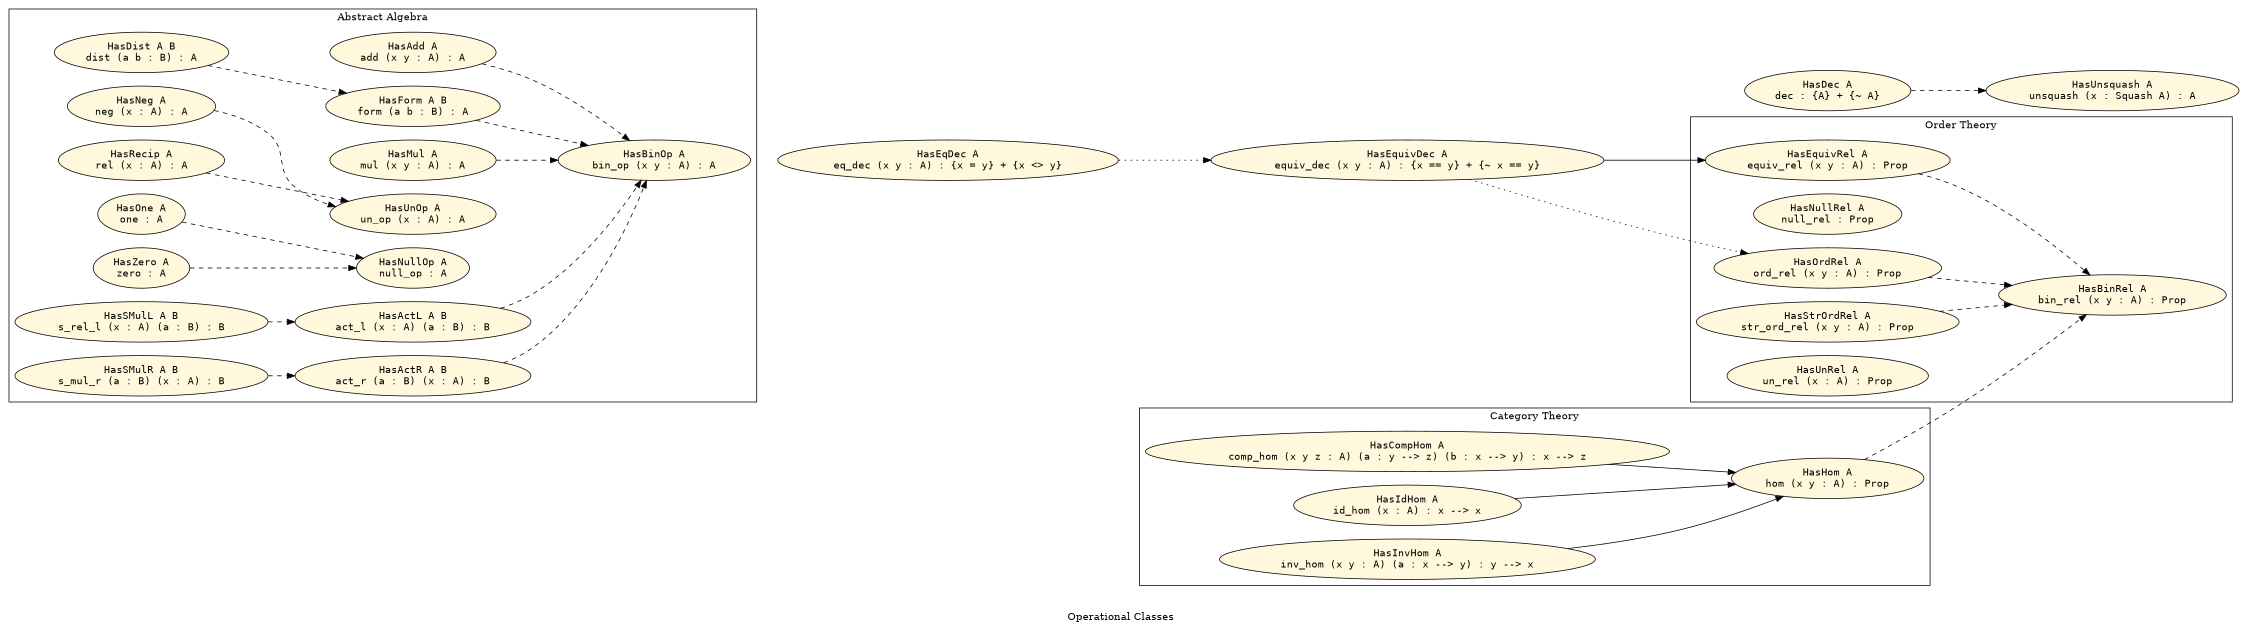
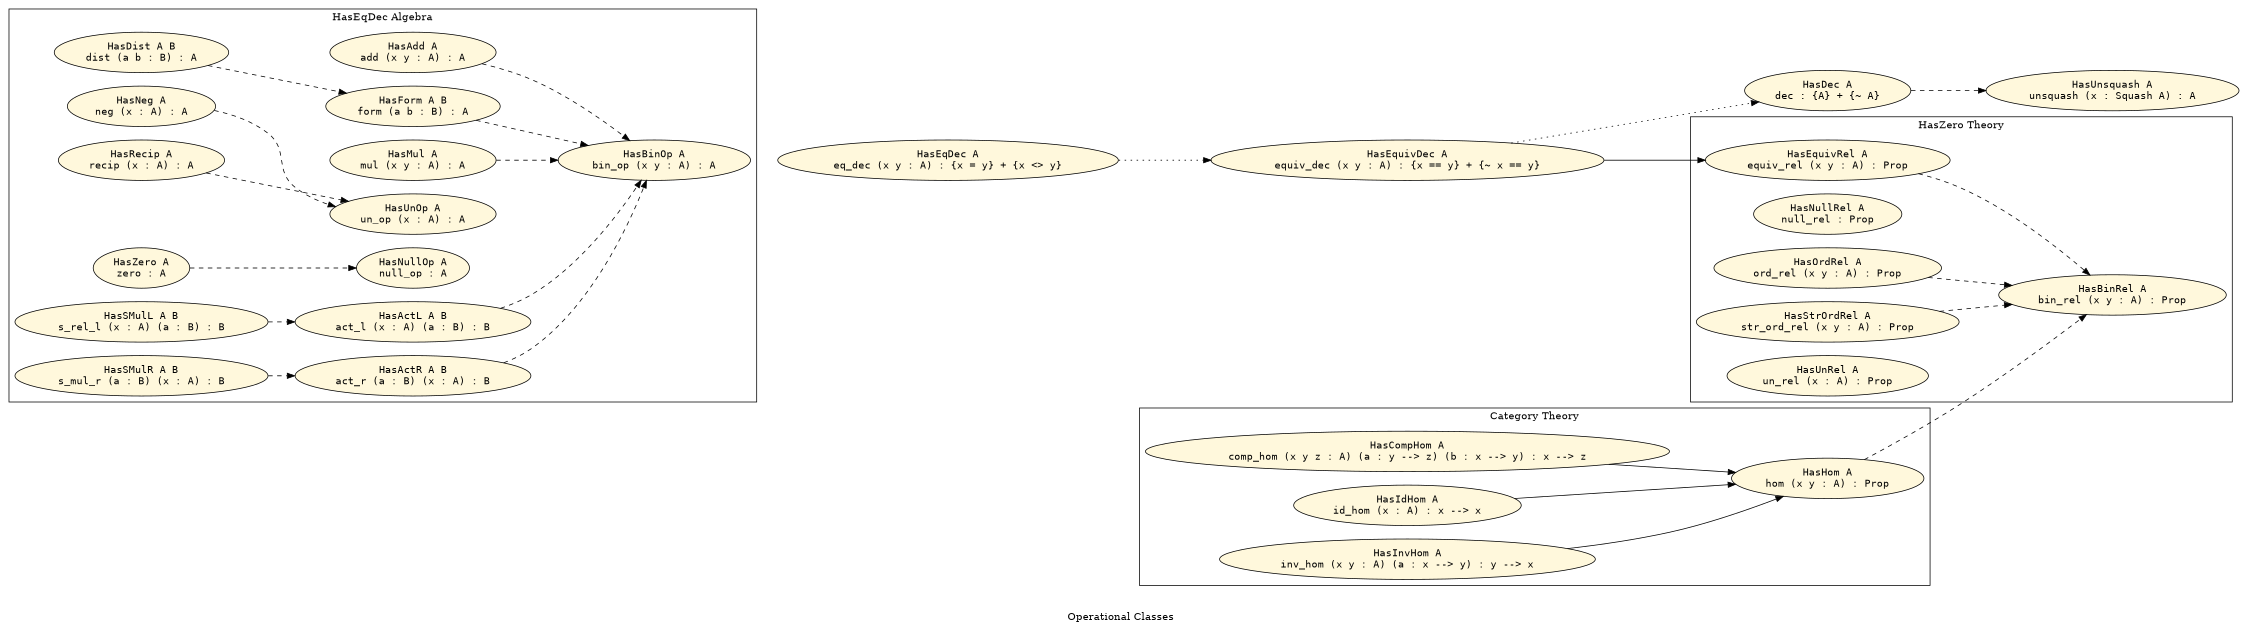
cluster "Abstract Algebra": label "Abstract Algebra" -> "HasEqDec Algebra"
cluster "Order Theory": label "Order Theory" -> "HasZero Theory"
node "HasRecip A rel (x : A) : A": label "HasRecip A rel (x : A) : A" -> "HasRecip A recip (x : A) : A"
node "HasOne A one : A": removed
edge "HasEquivDec A equiv_dec (x y : A) : {x == y} + {~ x == y}" -> "HasOrdRel A ord_rel (x y : A) : Prop": now "HasEquivDec A equiv_dec (x y : A) : {x == y} + {~ x == y}" -> "HasDec A dec : {A} + {~ A}"
